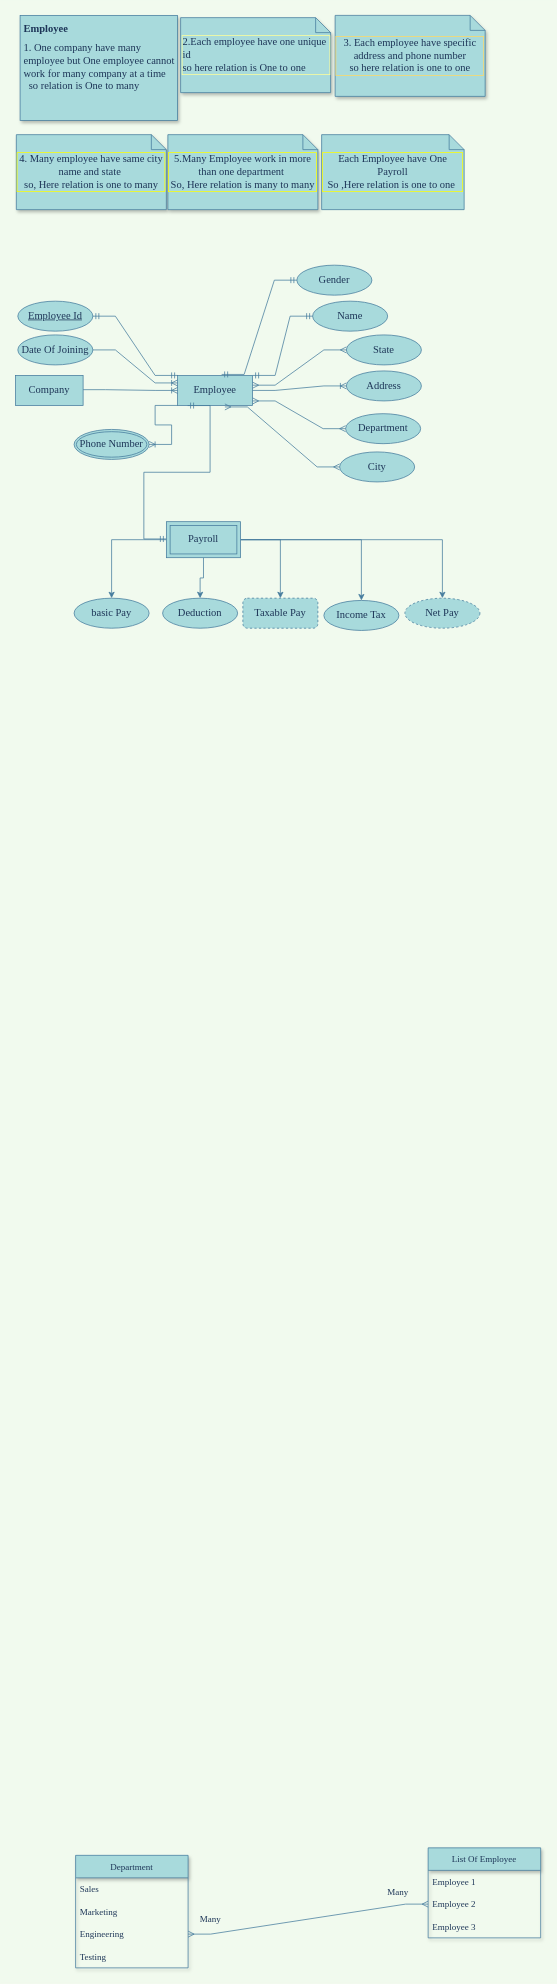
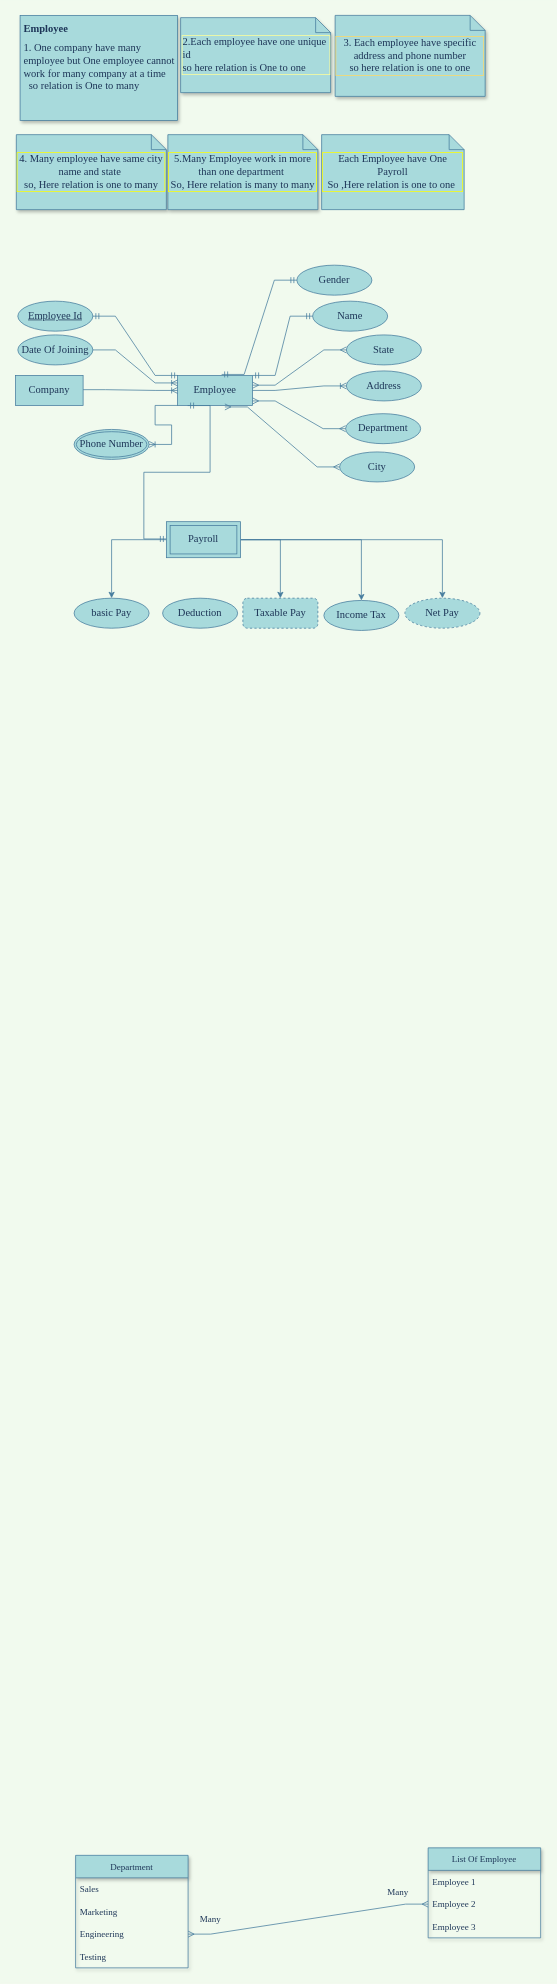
edge "Payroll" -> "Deduction": removed
